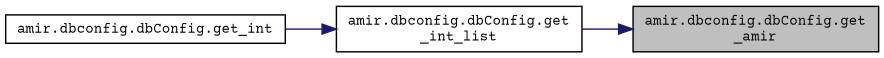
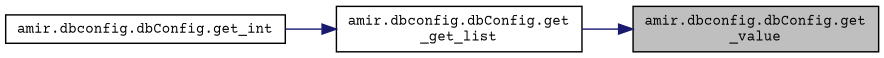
node "amir.dbconfig.dbConfig.get _int_list": label "amir.dbconfig.dbConfig.get _int_list" -> "amir.dbconfig.dbConfig.get _get_list"
node "amir.dbconfig.dbConfig.get _amir": label "amir.dbconfig.dbConfig.get _amir" -> "amir.dbconfig.dbConfig.get _value"
